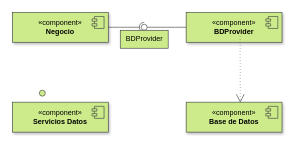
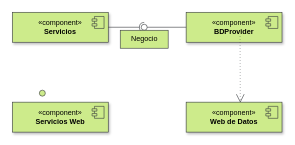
node "«component» Negocio": label "«component» Negocio" -> "«component» Servicios"
node "BDProvider": label "BDProvider" -> "Negocio"
node "«component» Servicios Datos": label "«component» Servicios Datos" -> "«component» Servicios Web"
node "«component» Base de Datos": label "«component» Base de Datos" -> "«component» Web de Datos"
